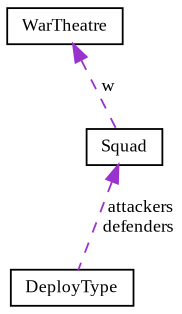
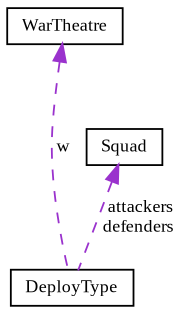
edge "Squad" -> "WarTheatre": now "DeployType" -> "WarTheatre"
